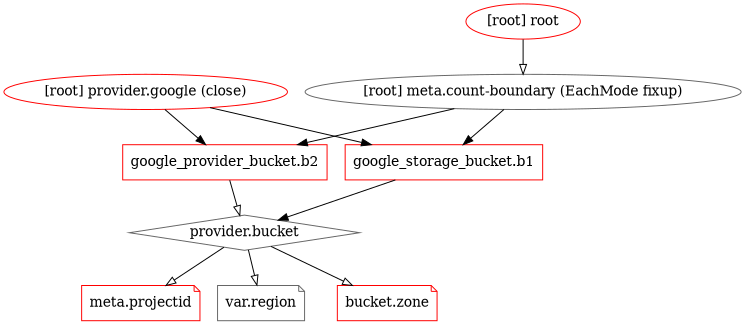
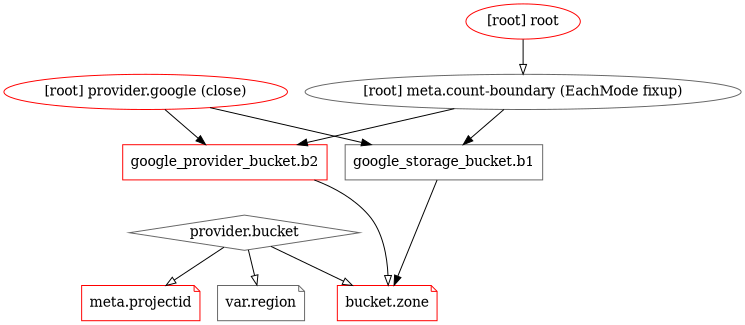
node "google_storage_bucket.b1": color red -> gray40
edge "google_provider_bucket.b2" -> "provider.bucket": now "google_provider_bucket.b2" -> "bucket.zone"
edge "google_storage_bucket.b1" -> "provider.bucket": now "google_storage_bucket.b1" -> "bucket.zone"
